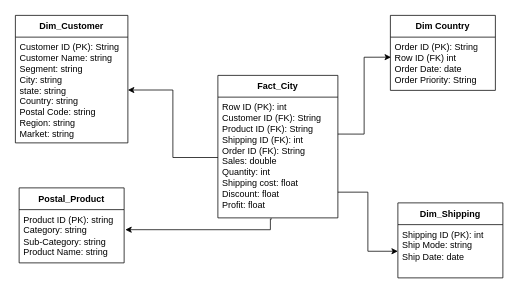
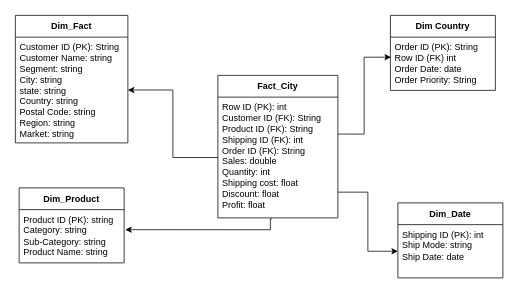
node "Dim_Customer": label "Dim_Customer" -> "Dim_Fact"
node "Postal_Product": label "Postal_Product" -> "Dim_Product"
node "Dim_Shipping": label "Dim_Shipping" -> "Dim_Date"
